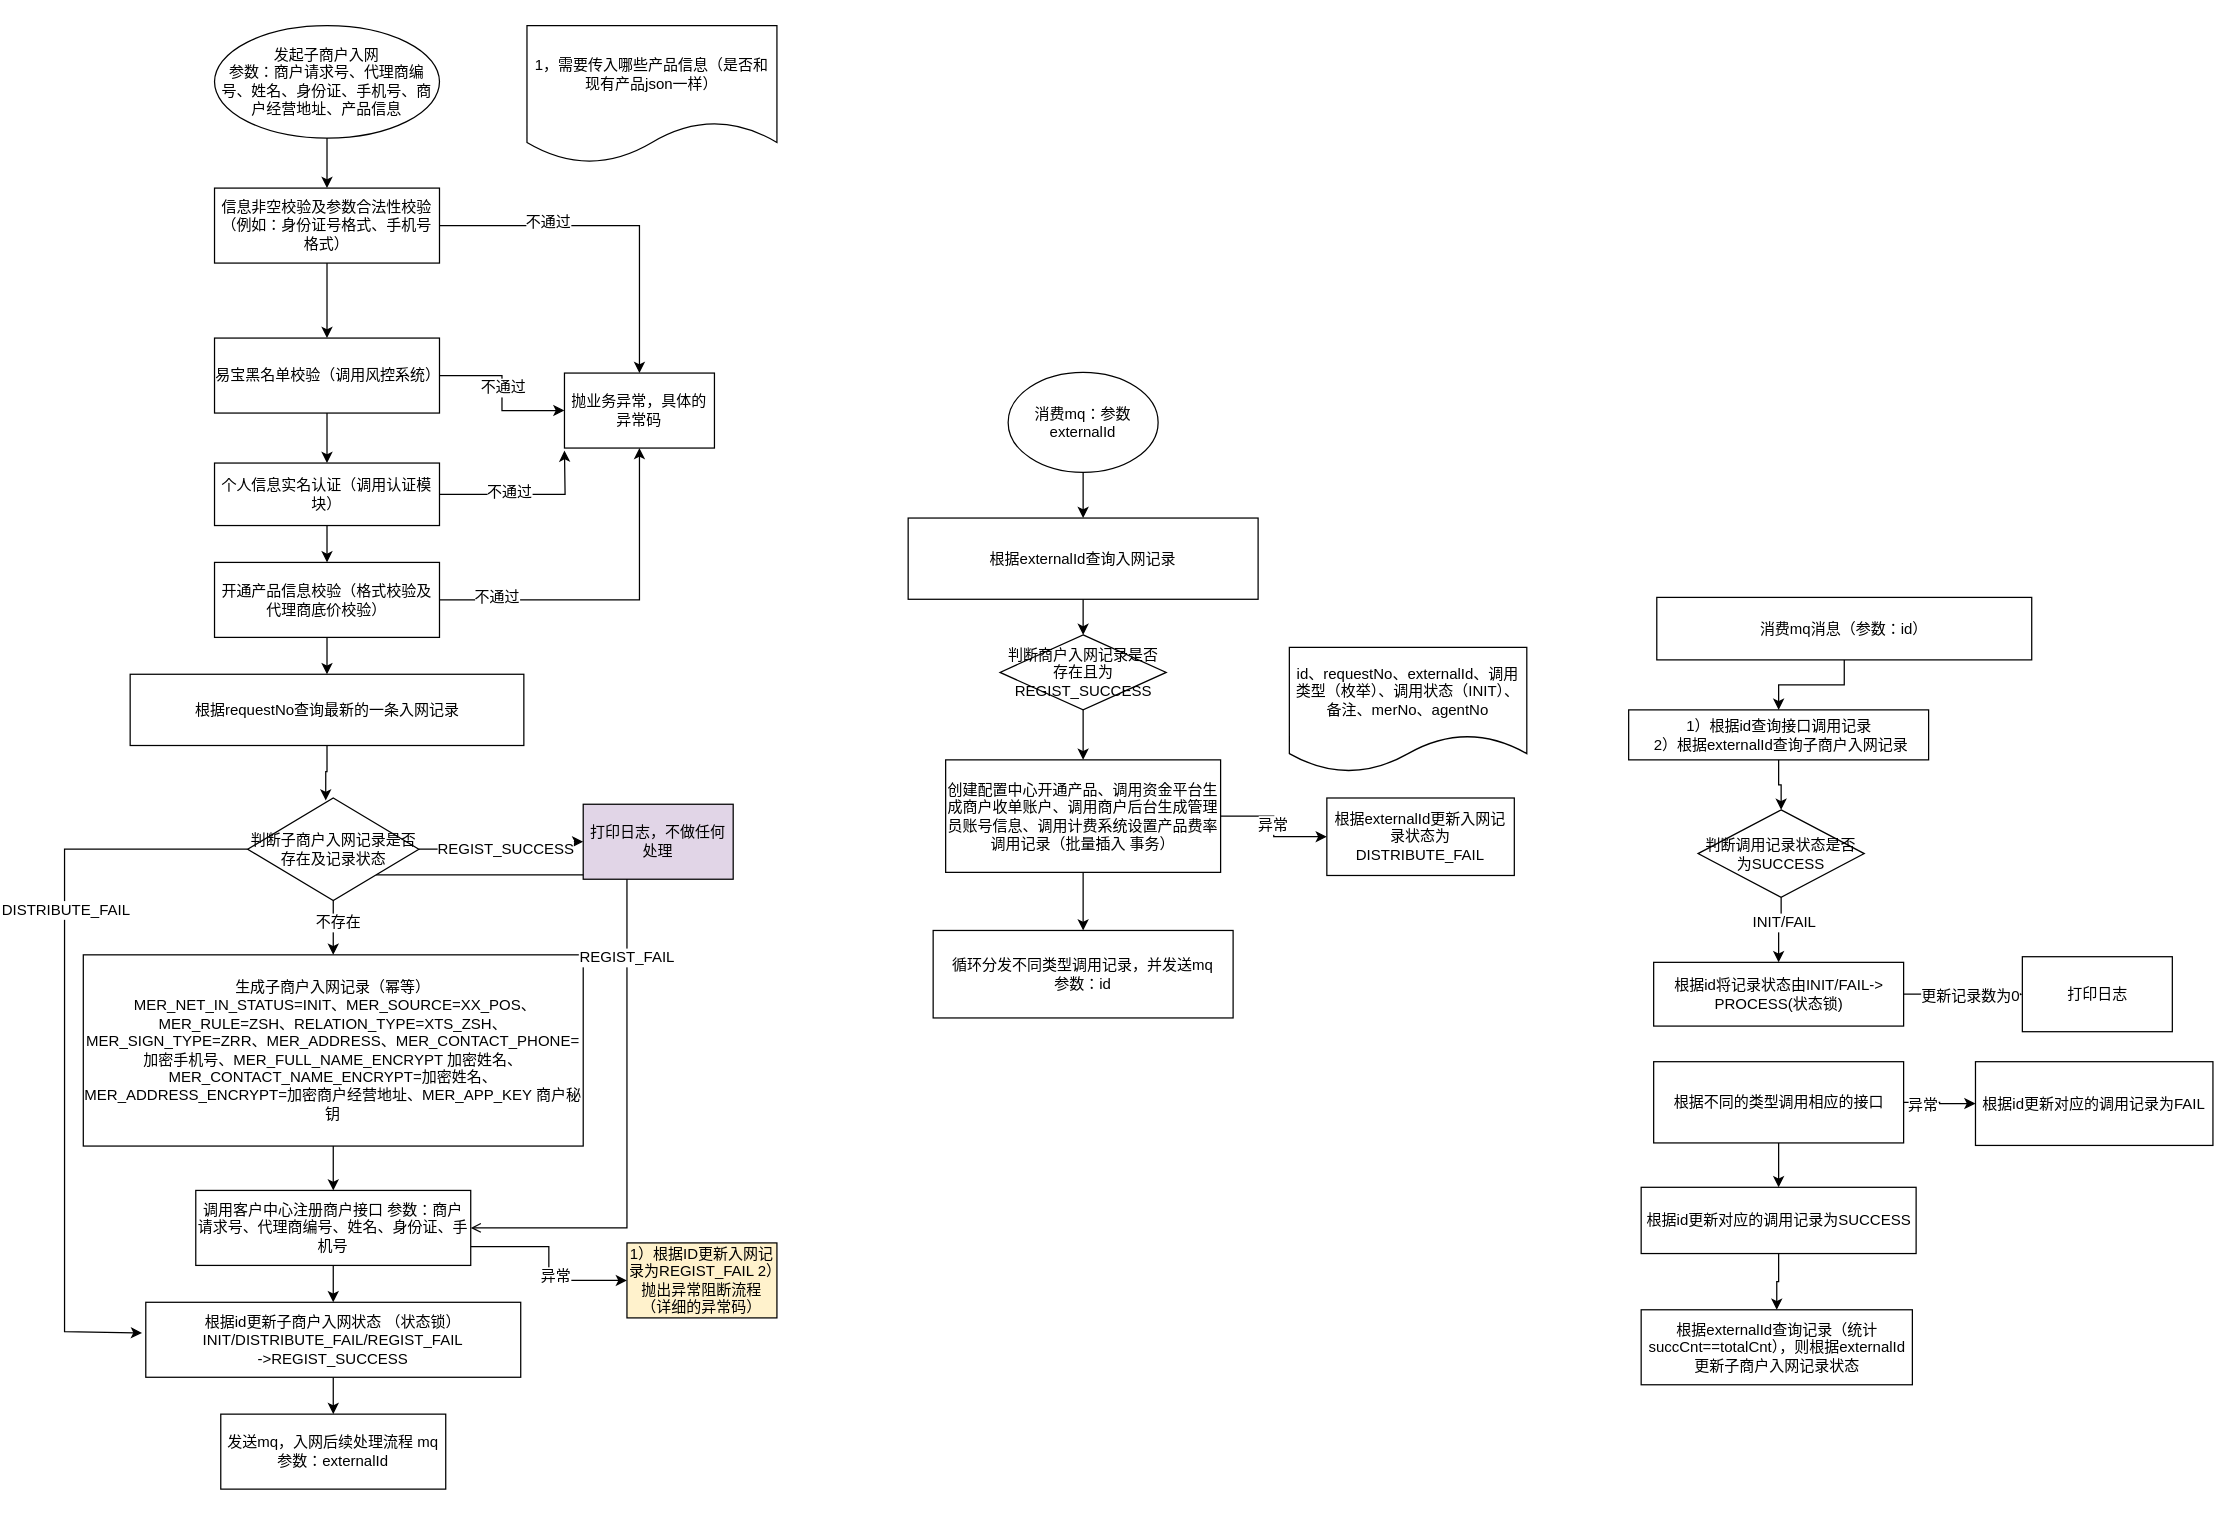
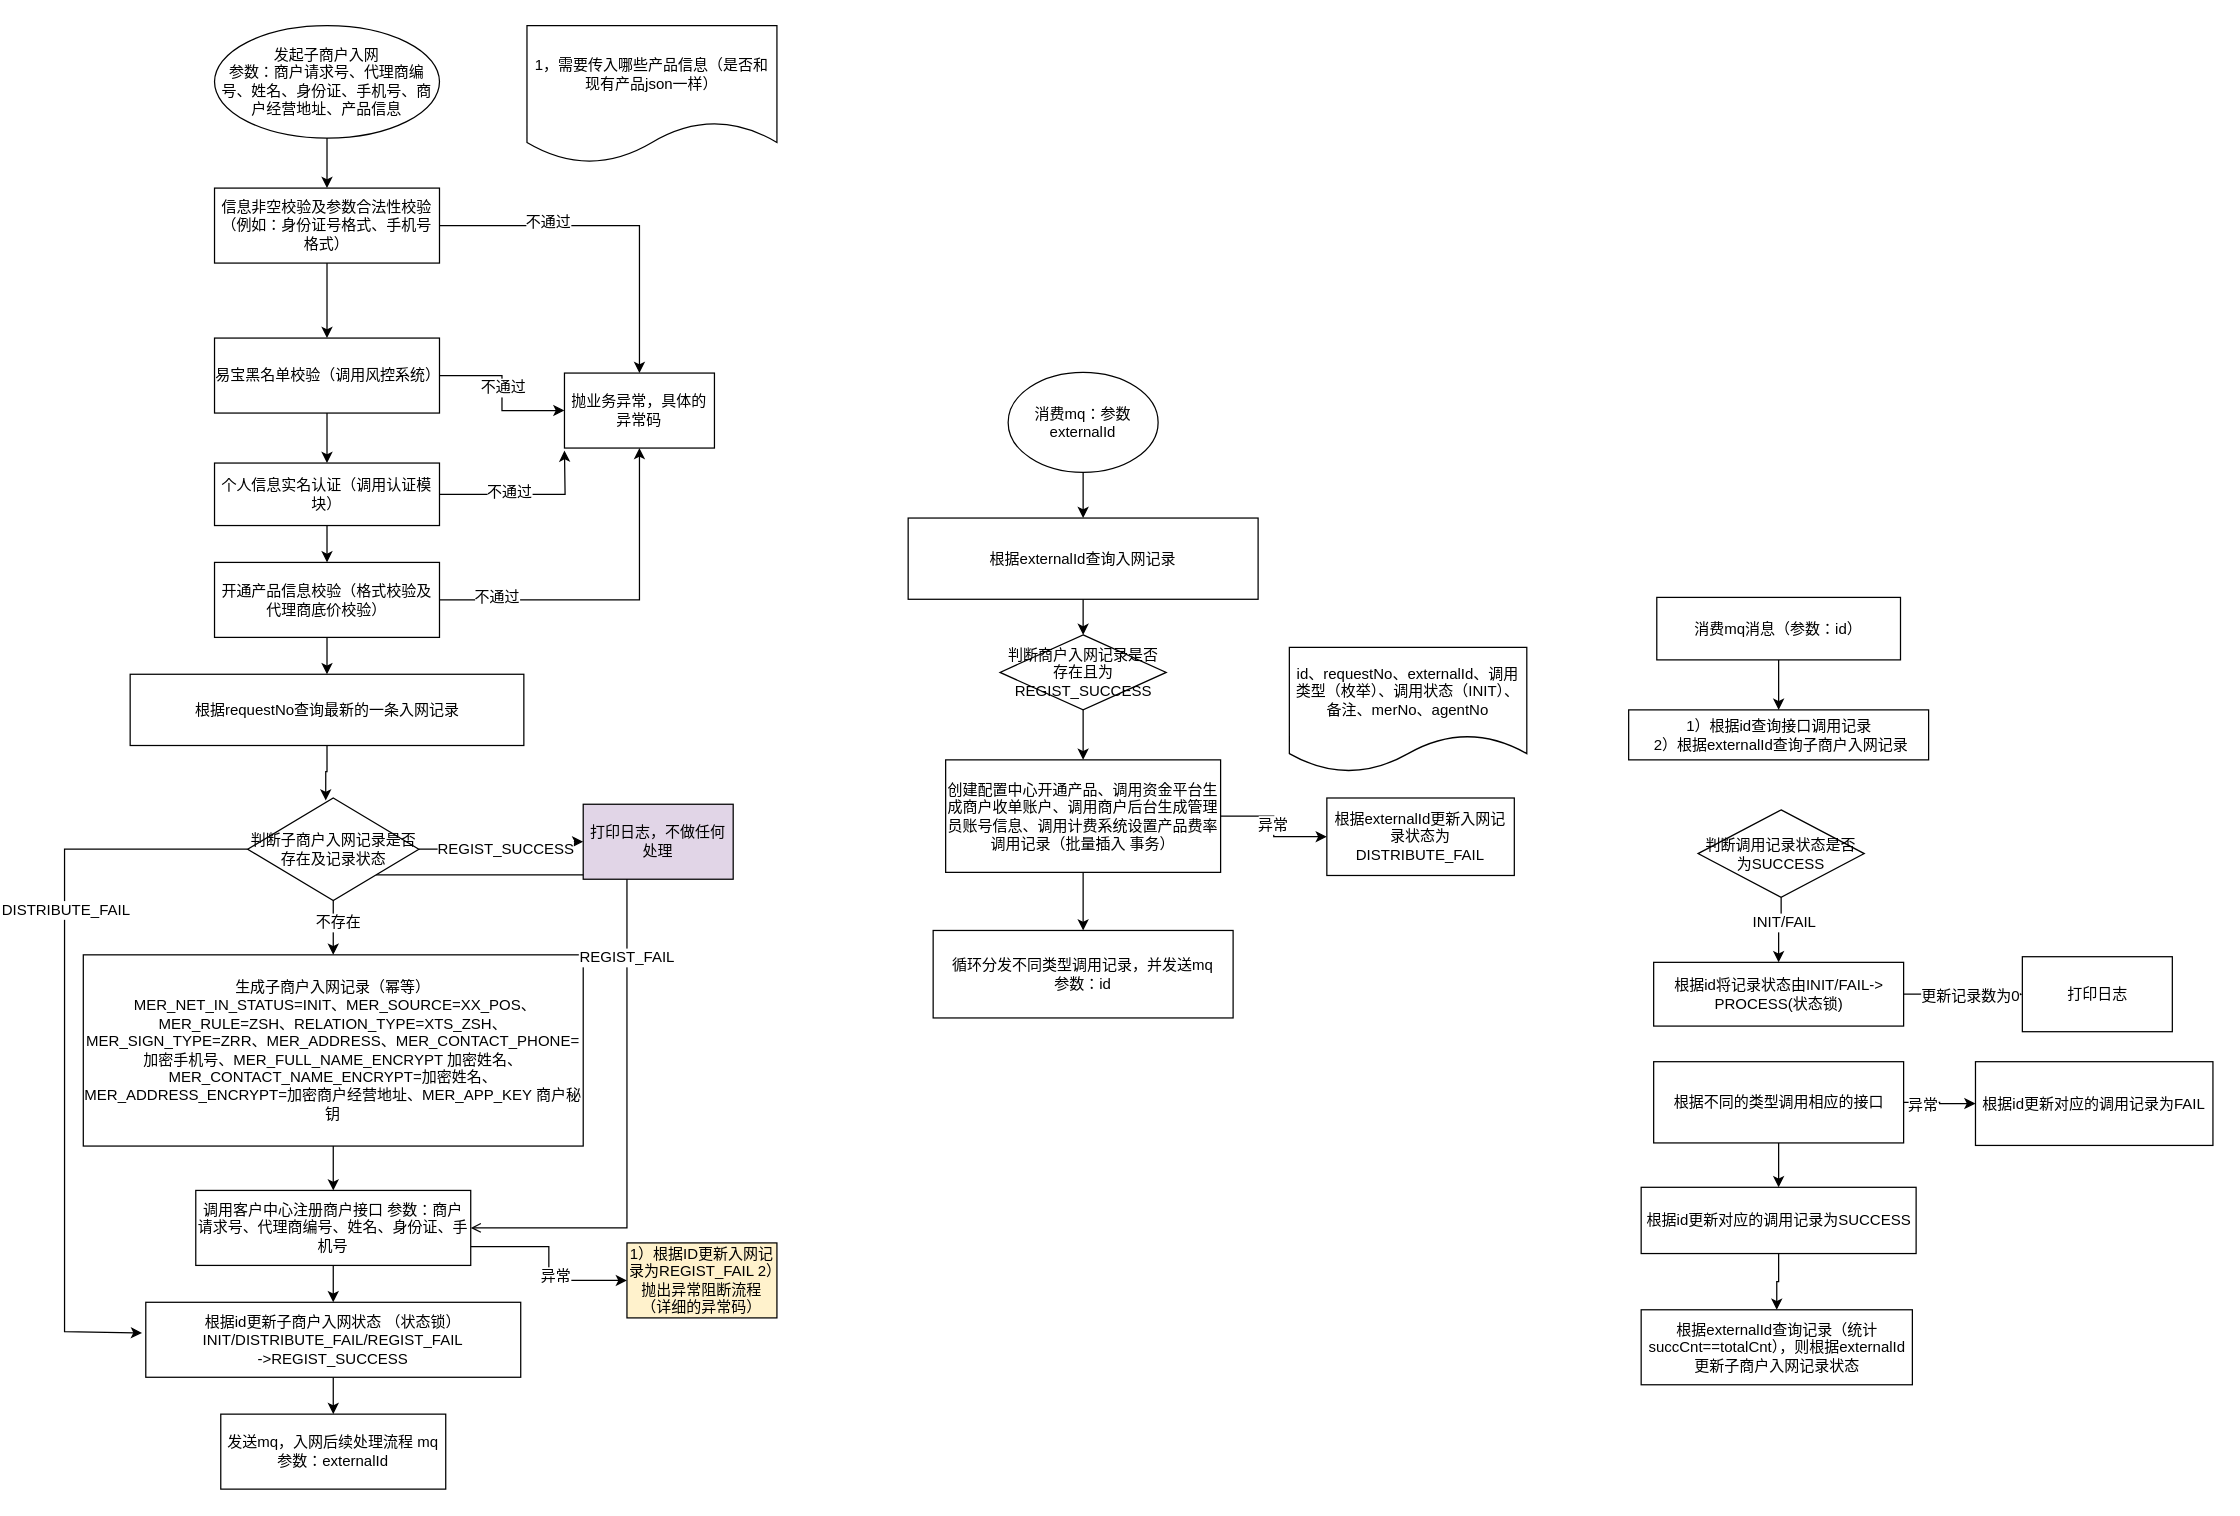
node "消费mq消息（参数：id）": size 375x63 -> 244x63
edge "1）根据id查询接口调用记录 2）根据externalId查询子商户入网记录" -> "判断调用记录状态是否为SUCCESS": removed
